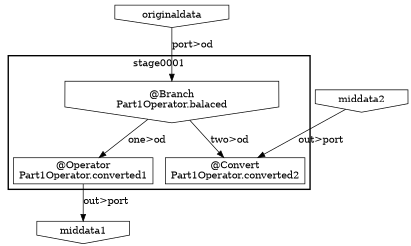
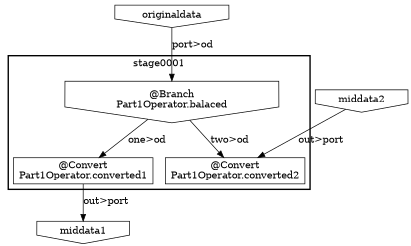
node "@Operator Part1Operator.converted1": label "@Operator Part1Operator.converted1" -> "@Convert Part1Operator.converted1"
